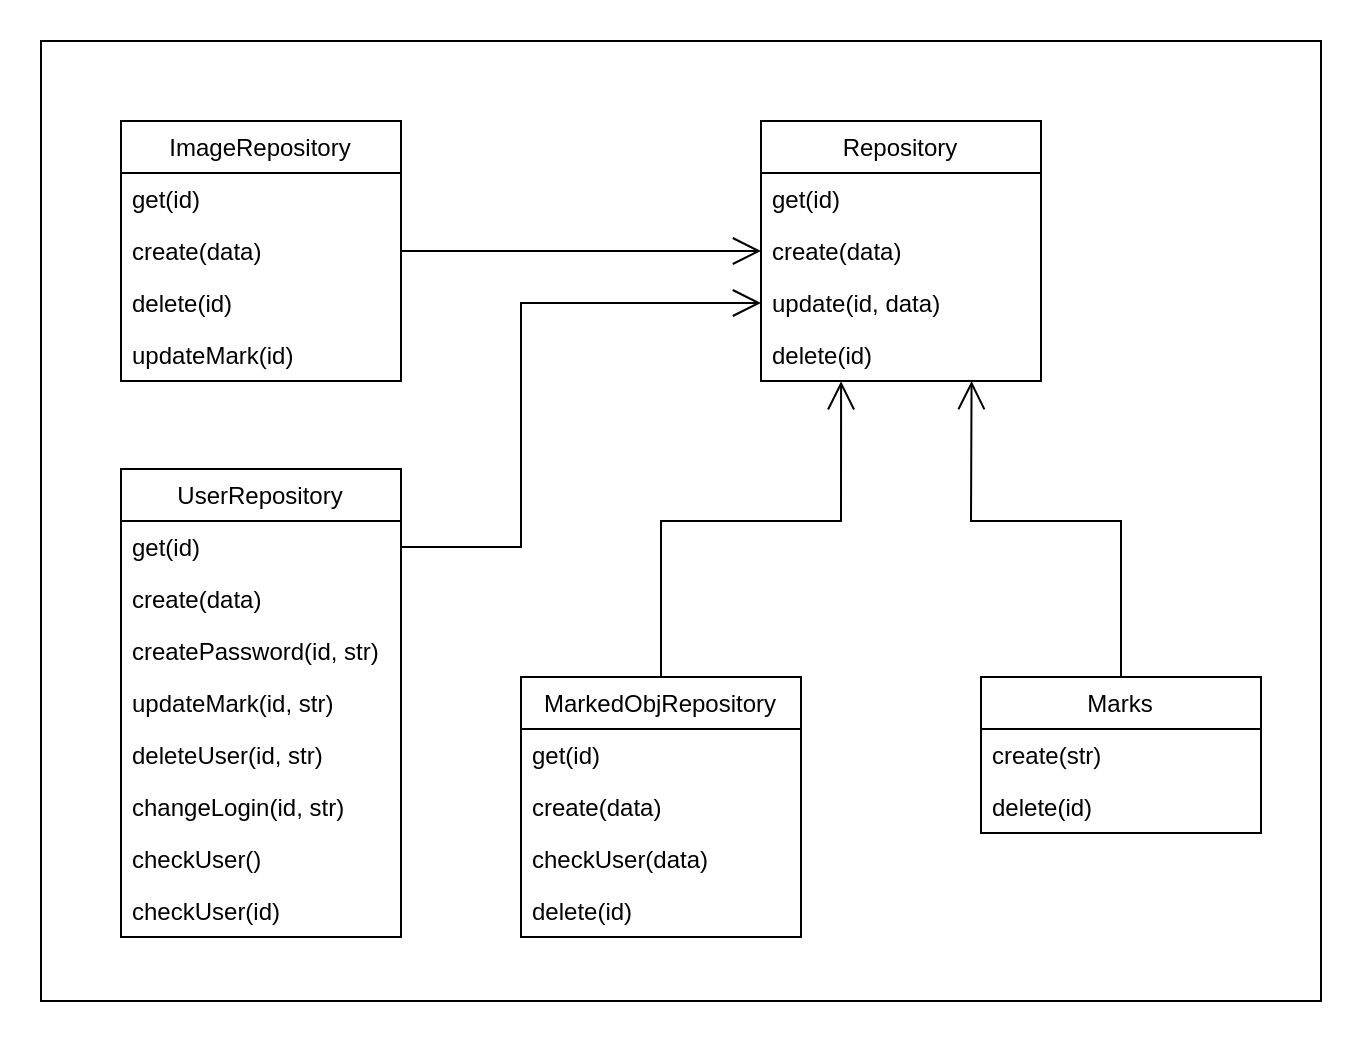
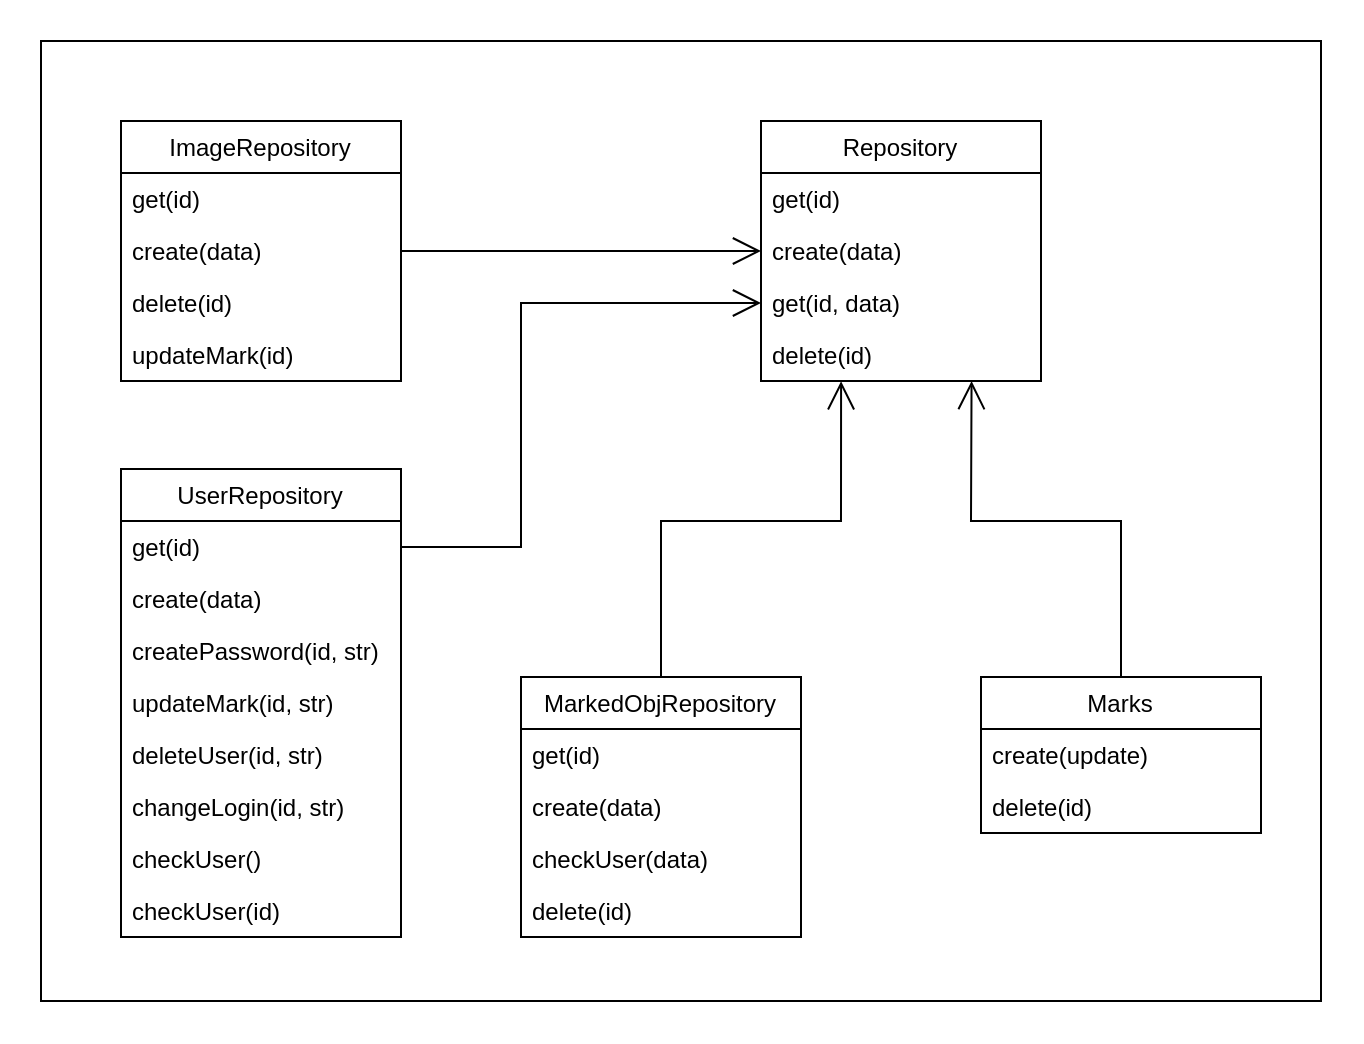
node "update(id, data)": label "update(id, data)" -> "get(id, data)"
node "create(str)": label "create(str)" -> "create(update)"
